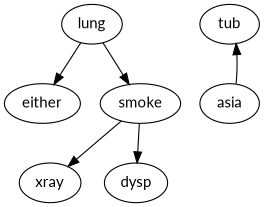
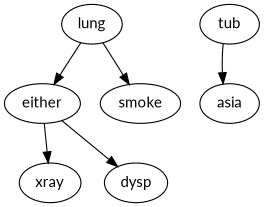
edge "asia" -> "tub": reversed
edge "smoke" -> "dysp": now "either" -> "dysp"
edge "smoke" -> "xray": now "either" -> "xray"
